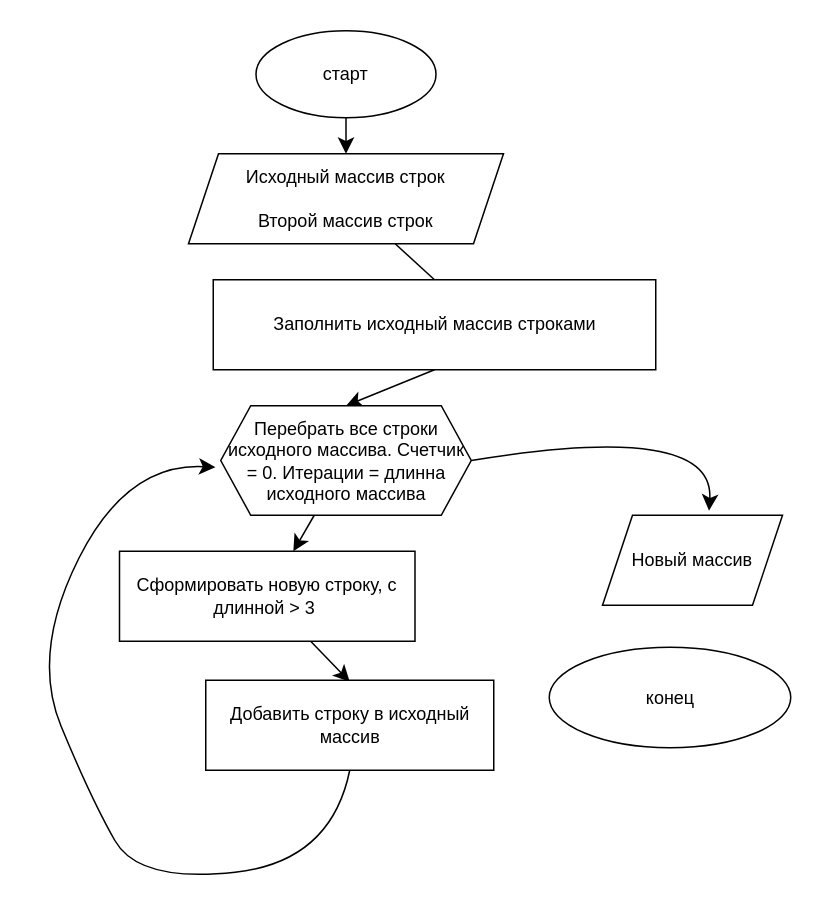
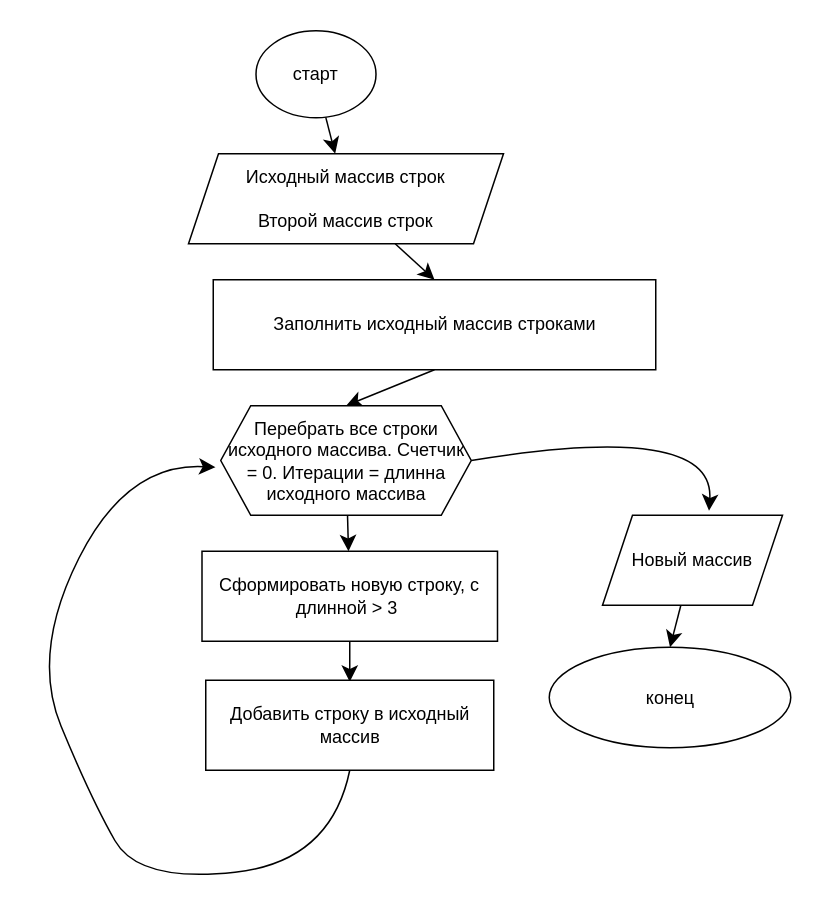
node "старт": size 180x87 -> 120x87
edge "Исходный массив строк Второй массив строк" -- "Заполнить исходный массив строками": arrowhead none -> classic
node "Сформировать новую строку, с длинной > 3": moved (267, 596) -> (350, 596)
edge "Новый массив" -> "конец": added
